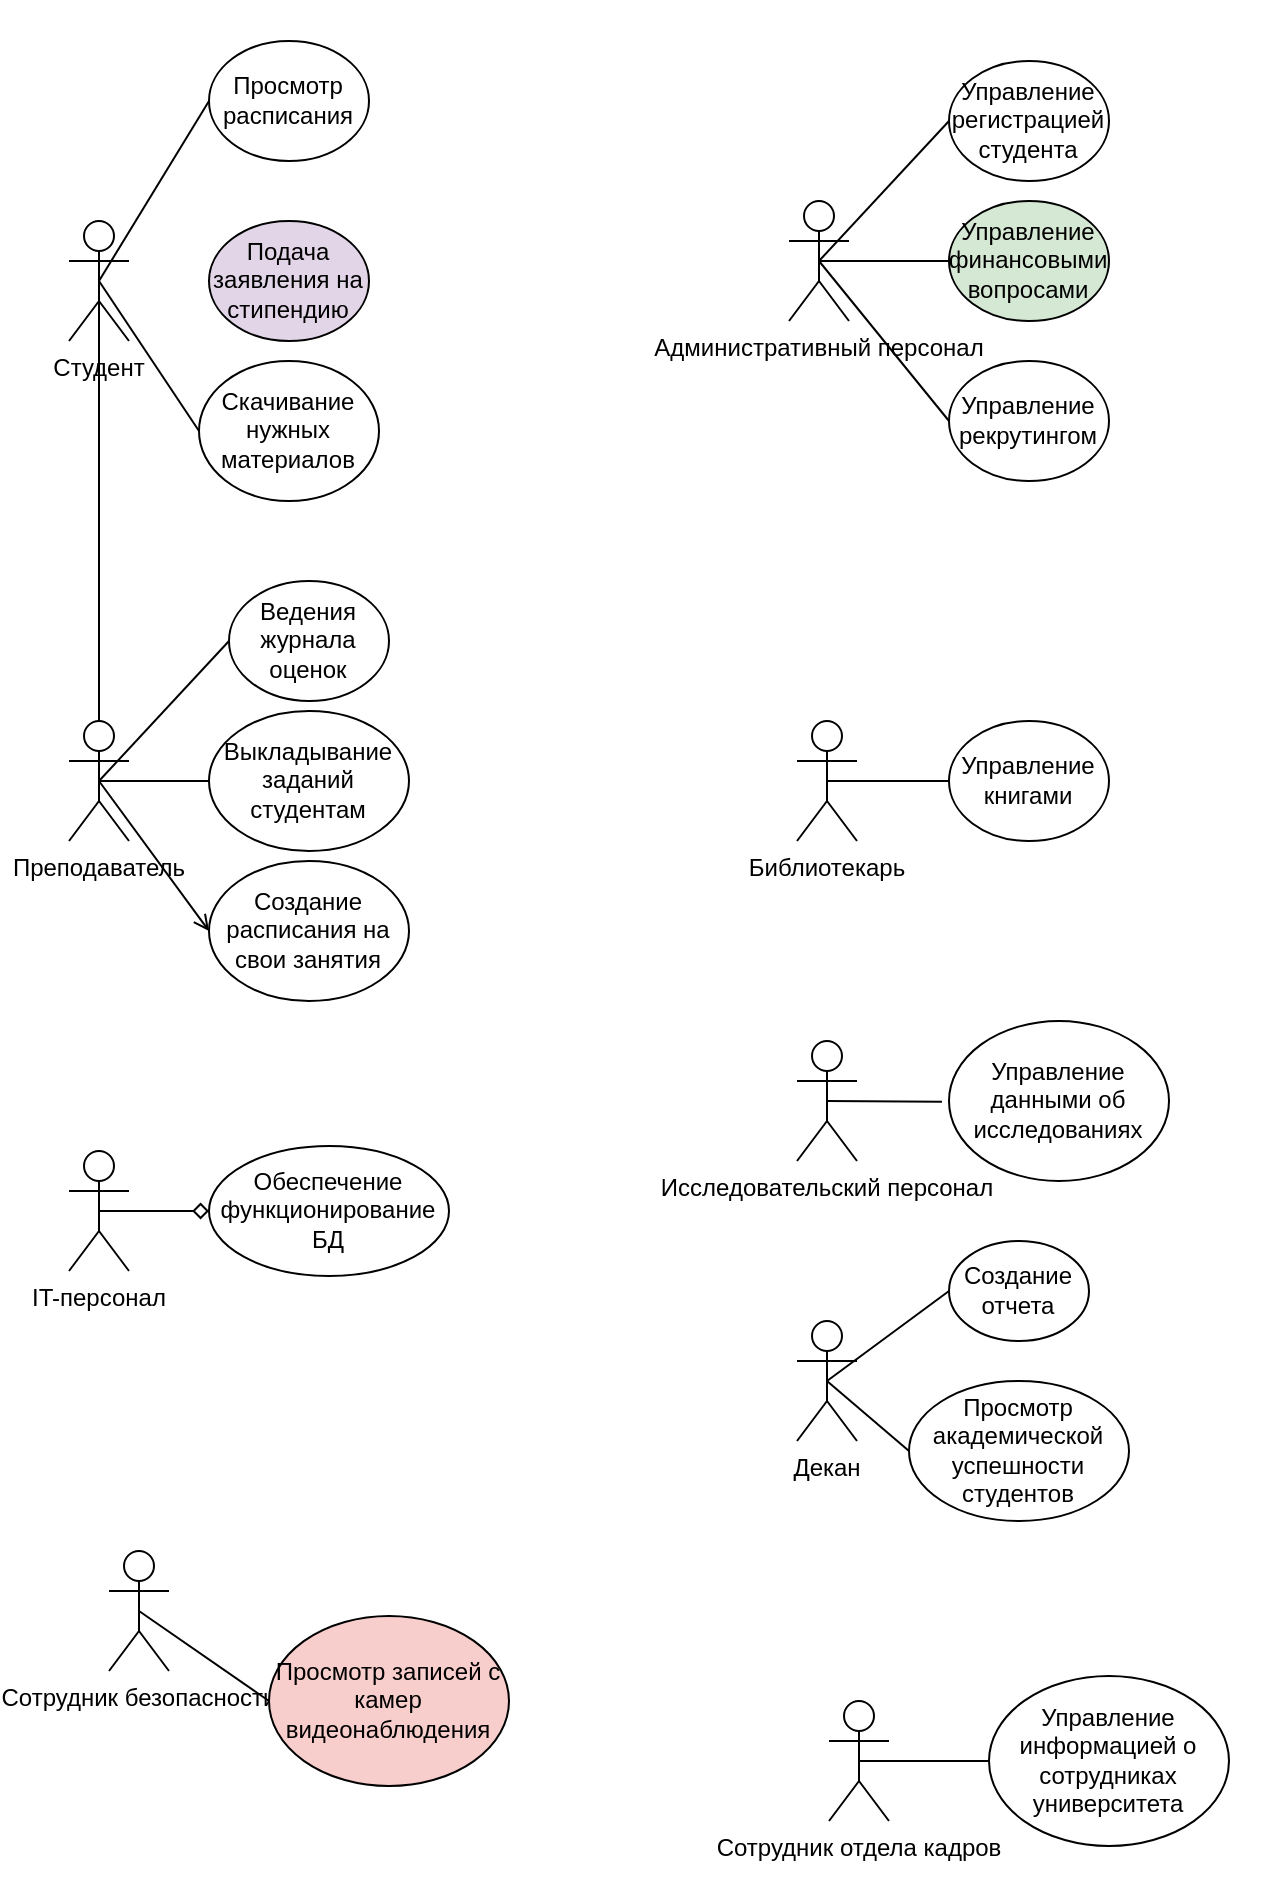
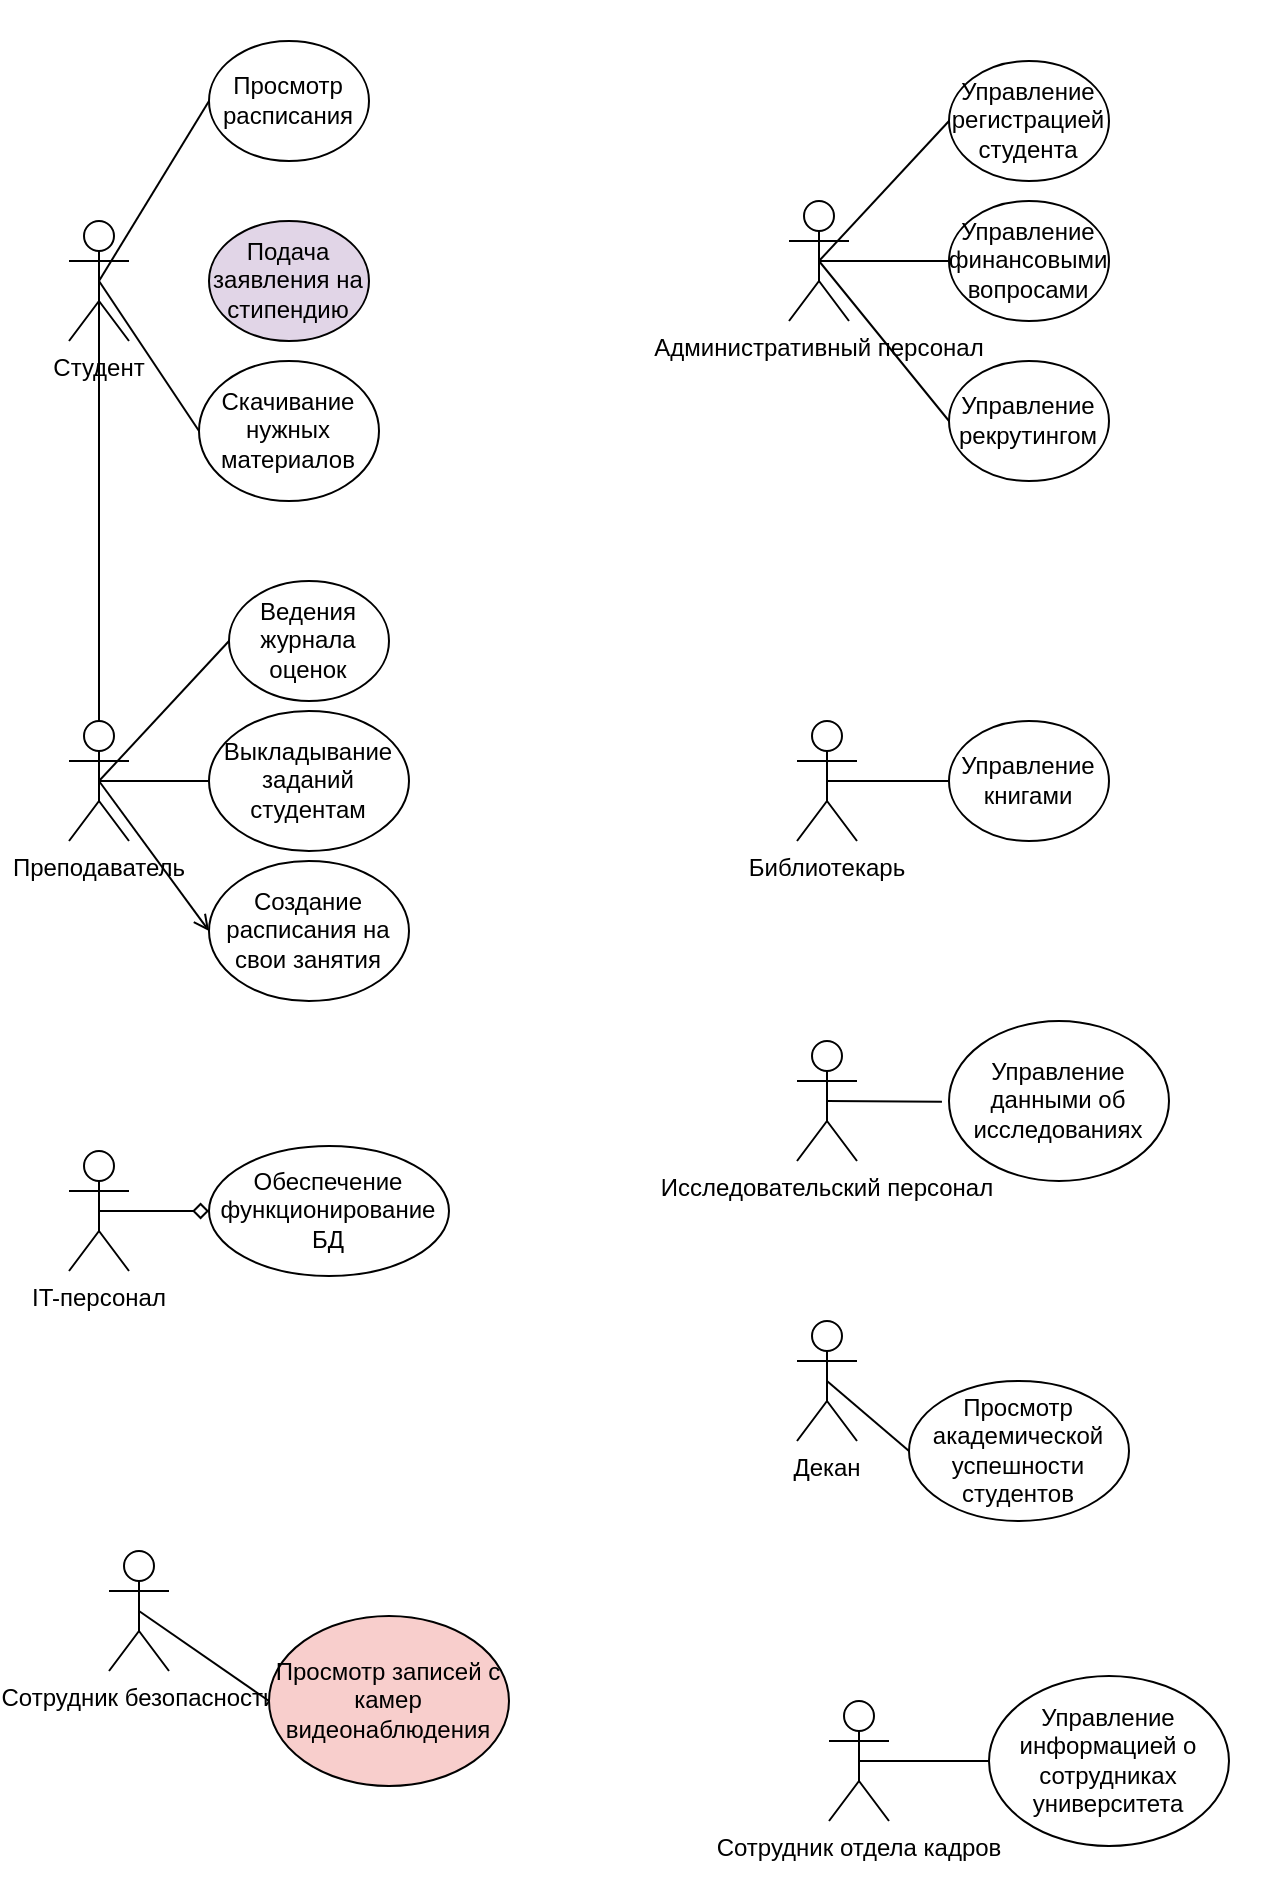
node "Управление финансовыми вопросами": fillcolor #d5e8d4 -> #ffffff
node "Создание отчета": removed
edge "Создание отчета" -- "Декан": removed
